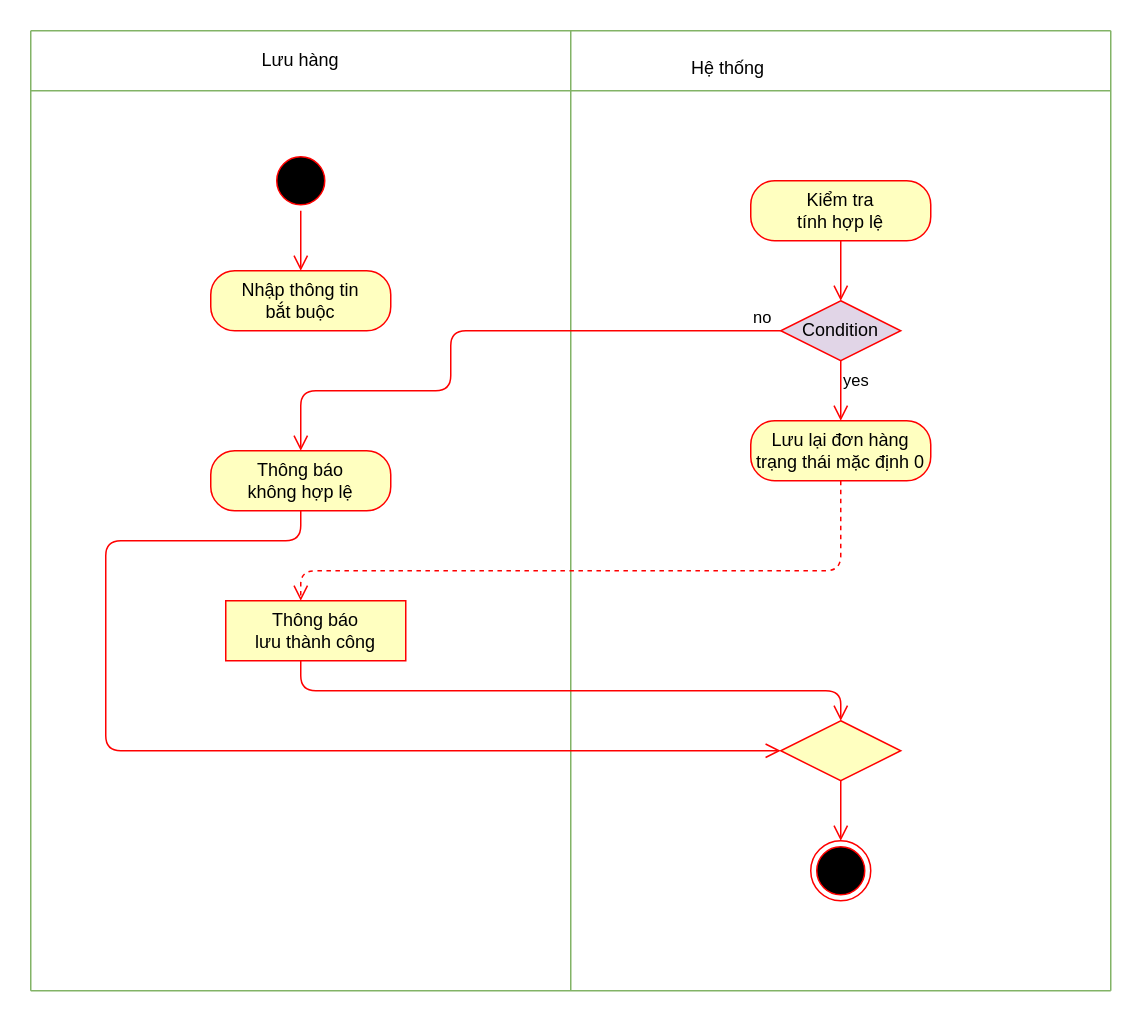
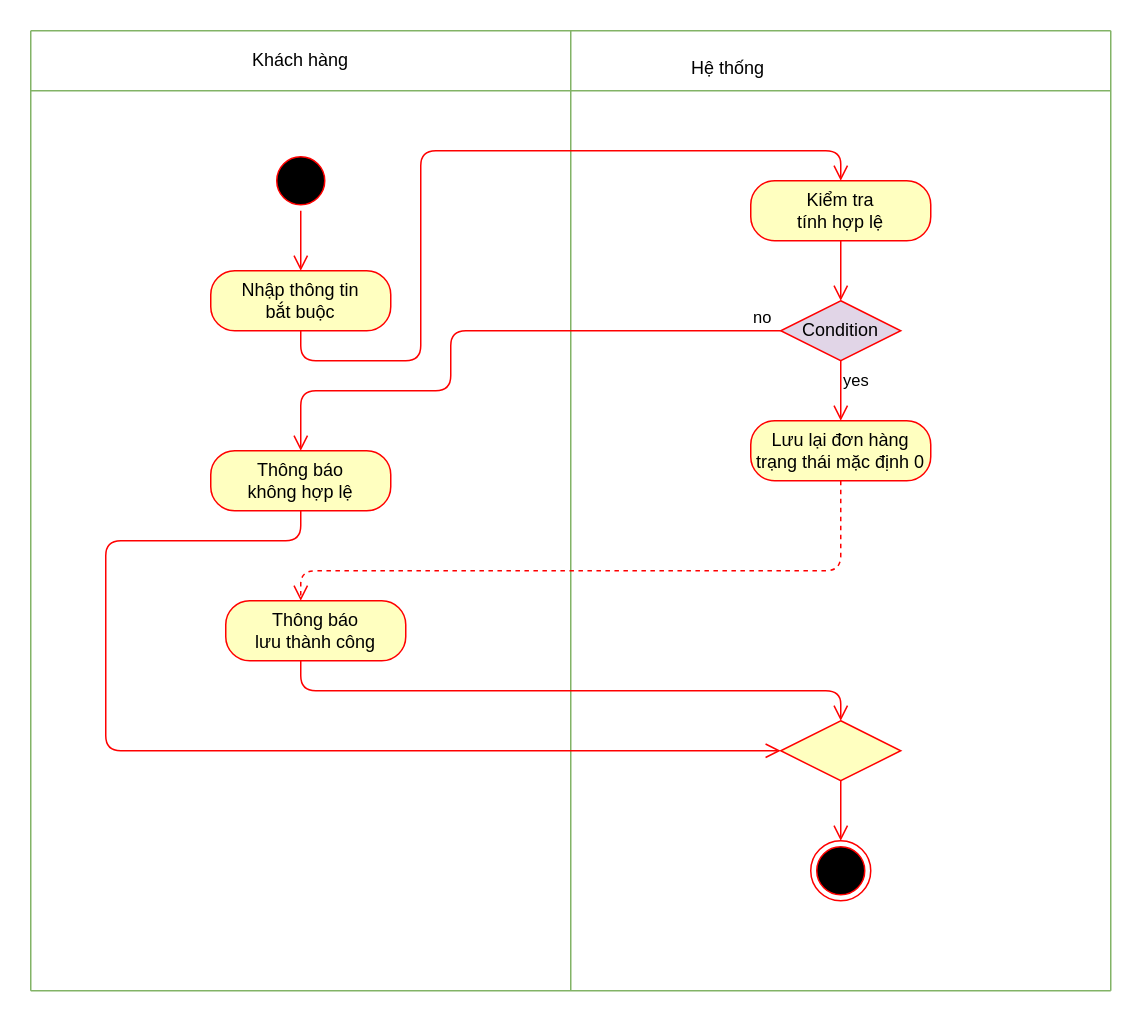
node "Lưu hàng": label "Lưu hàng" -> "Khách hàng"
edge "Nhập thông tin bắt buộc" -> "Kiểm tra tính hợp lệ": added
node "Thông báo lưu thành công": shape rectangle -> rounded rectangle
